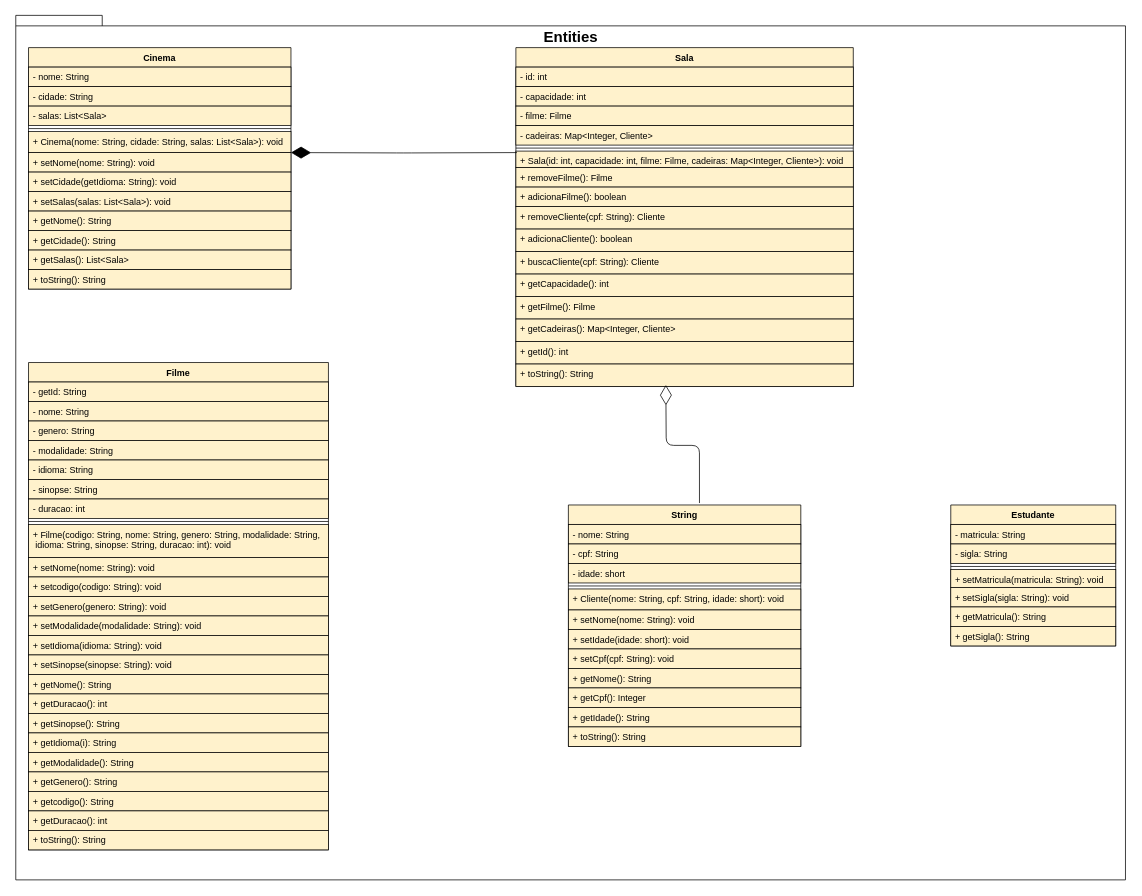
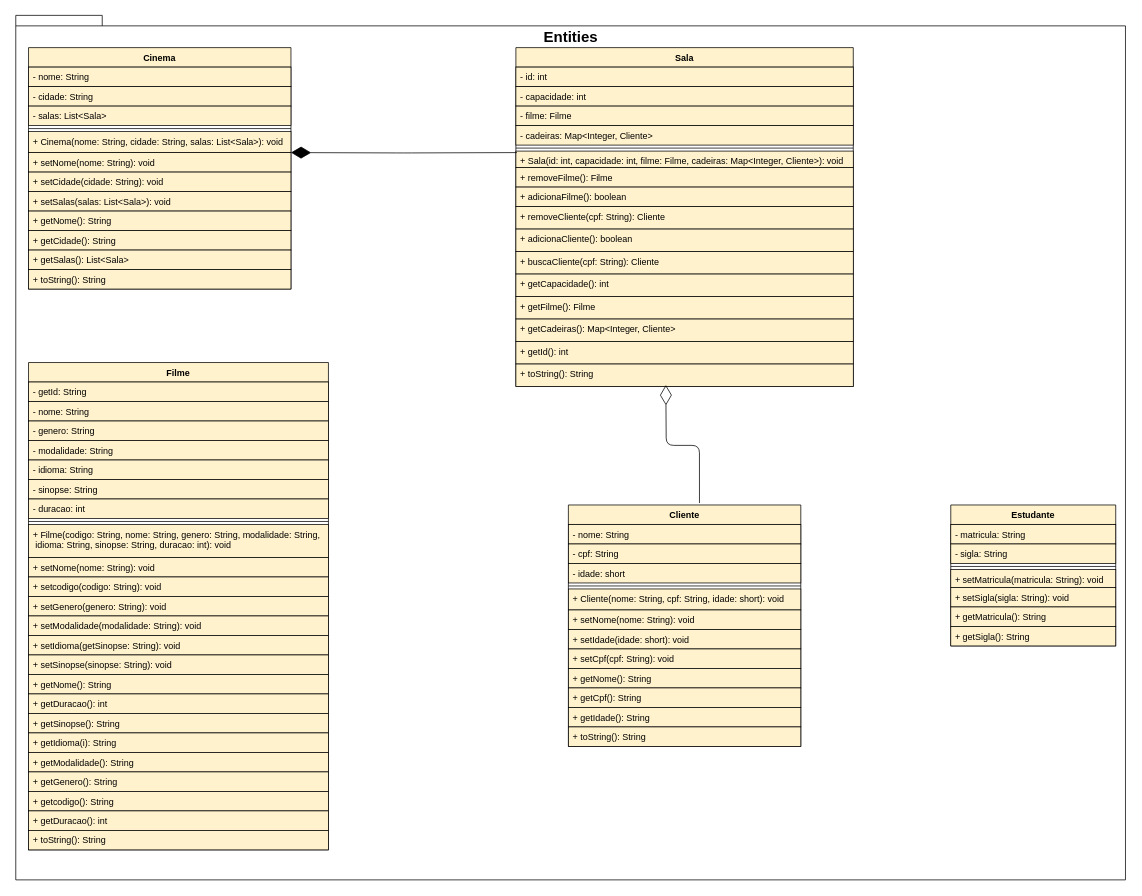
node "+ setCidade(getIdioma: String): void": label "+ setCidade(getIdioma: String): void" -> "+ setCidade(cidade: String): void"
node "String": label "String" -> "Cliente"
node "+ setIdioma(idioma: String): void": label "+ setIdioma(idioma: String): void" -> "+ setIdioma(getSinopse: String): void"
node "+ getCpf(): Integer": label "+ getCpf(): Integer" -> "+ getCpf(): String"
